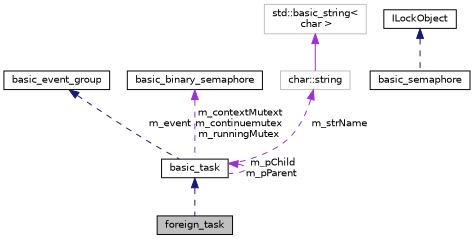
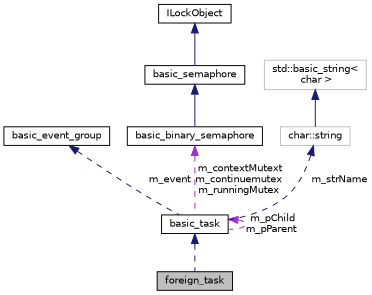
edge "basic_semaphore" -> "ILockObject": style dashed -> solid
edge "char::string" -> "std::basic_string< char >": color darkorchid3 -> midnightblue
edge "basic_binary_semaphore" -> "basic_semaphore": added
edge "basic_task" -> "char::string": color darkorchid3 -> midnightblue
